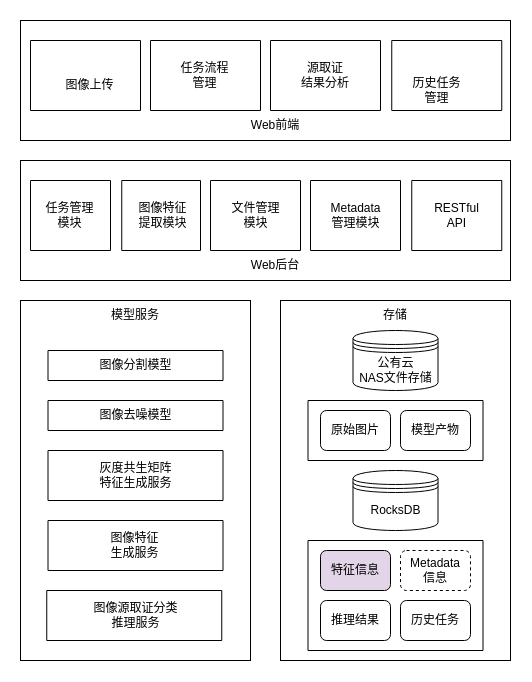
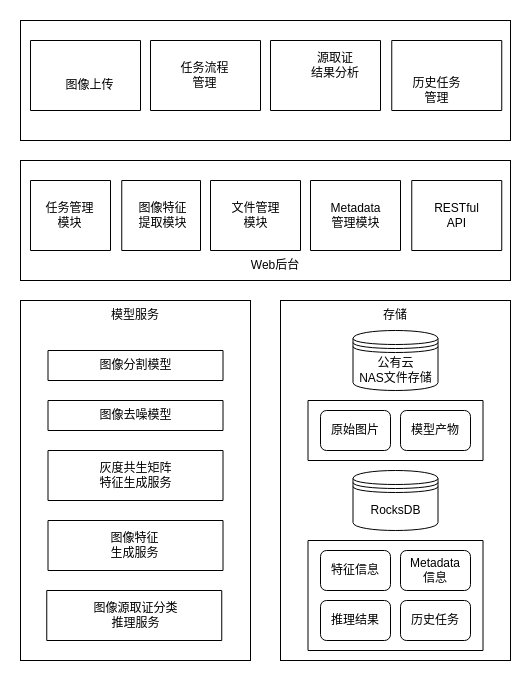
node "源取证 结果分析": moved (325, 76) -> (335, 66)
node "Web前端": removed
node "特征信息": fillcolor #e1d5e7 -> #ffffff
node "Metadata 信息": style dashed -> solid
